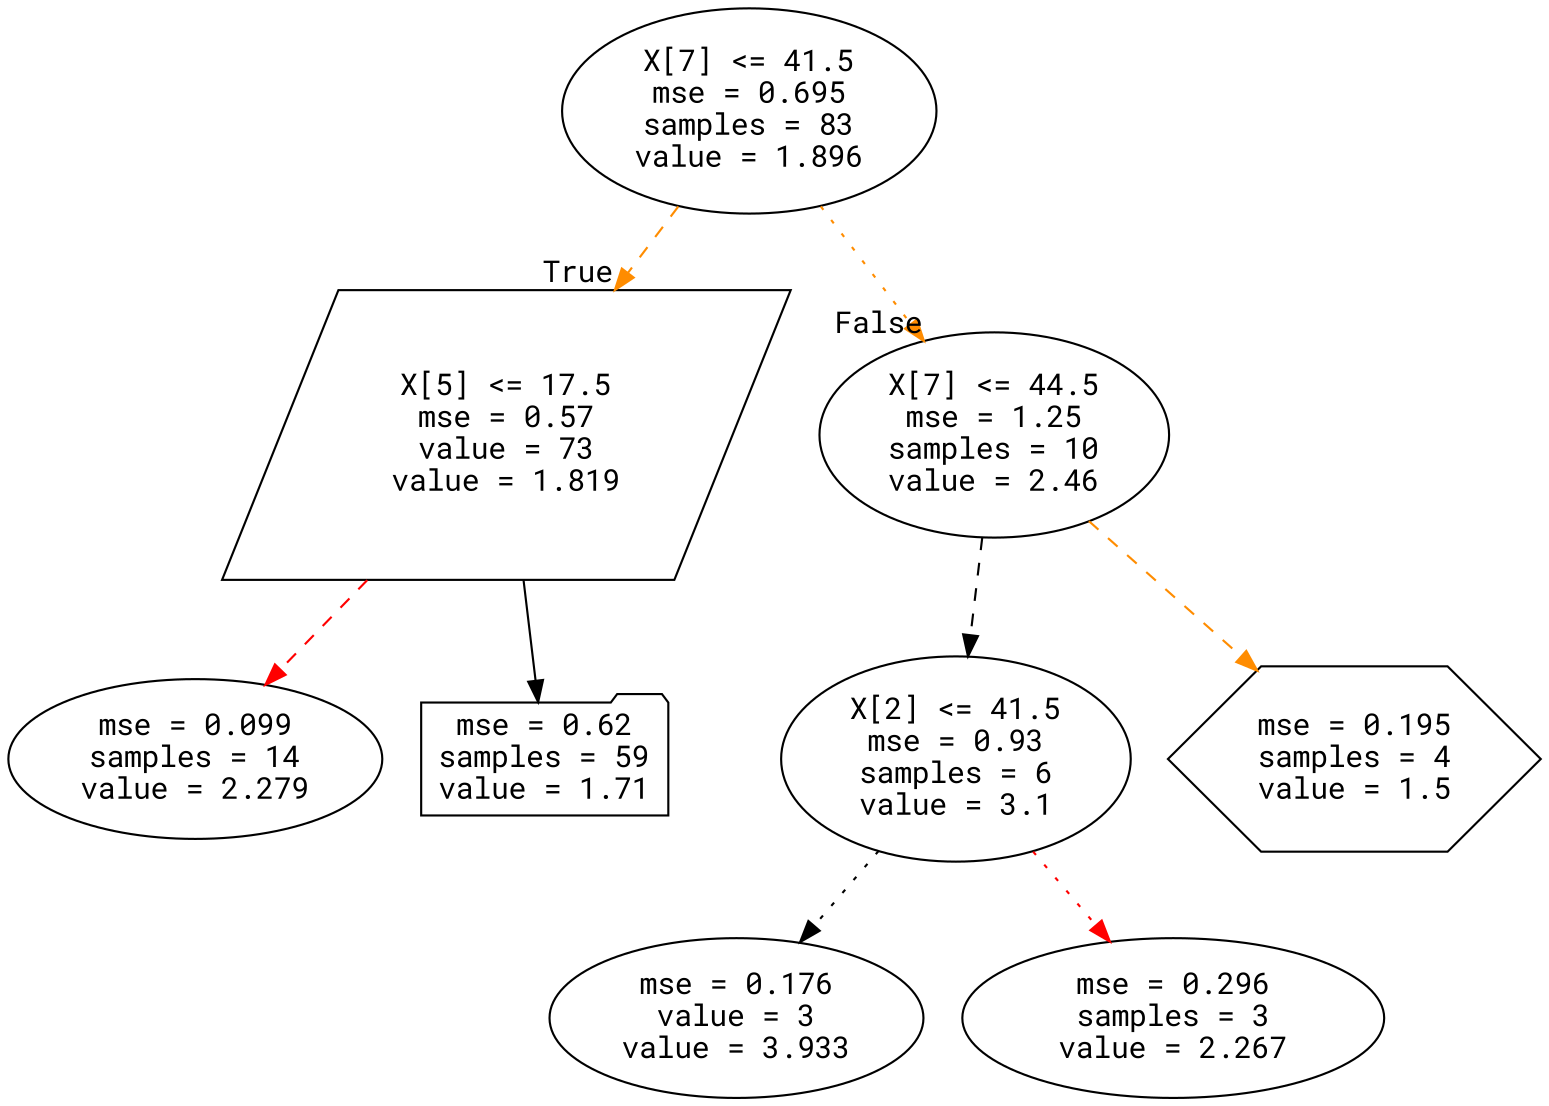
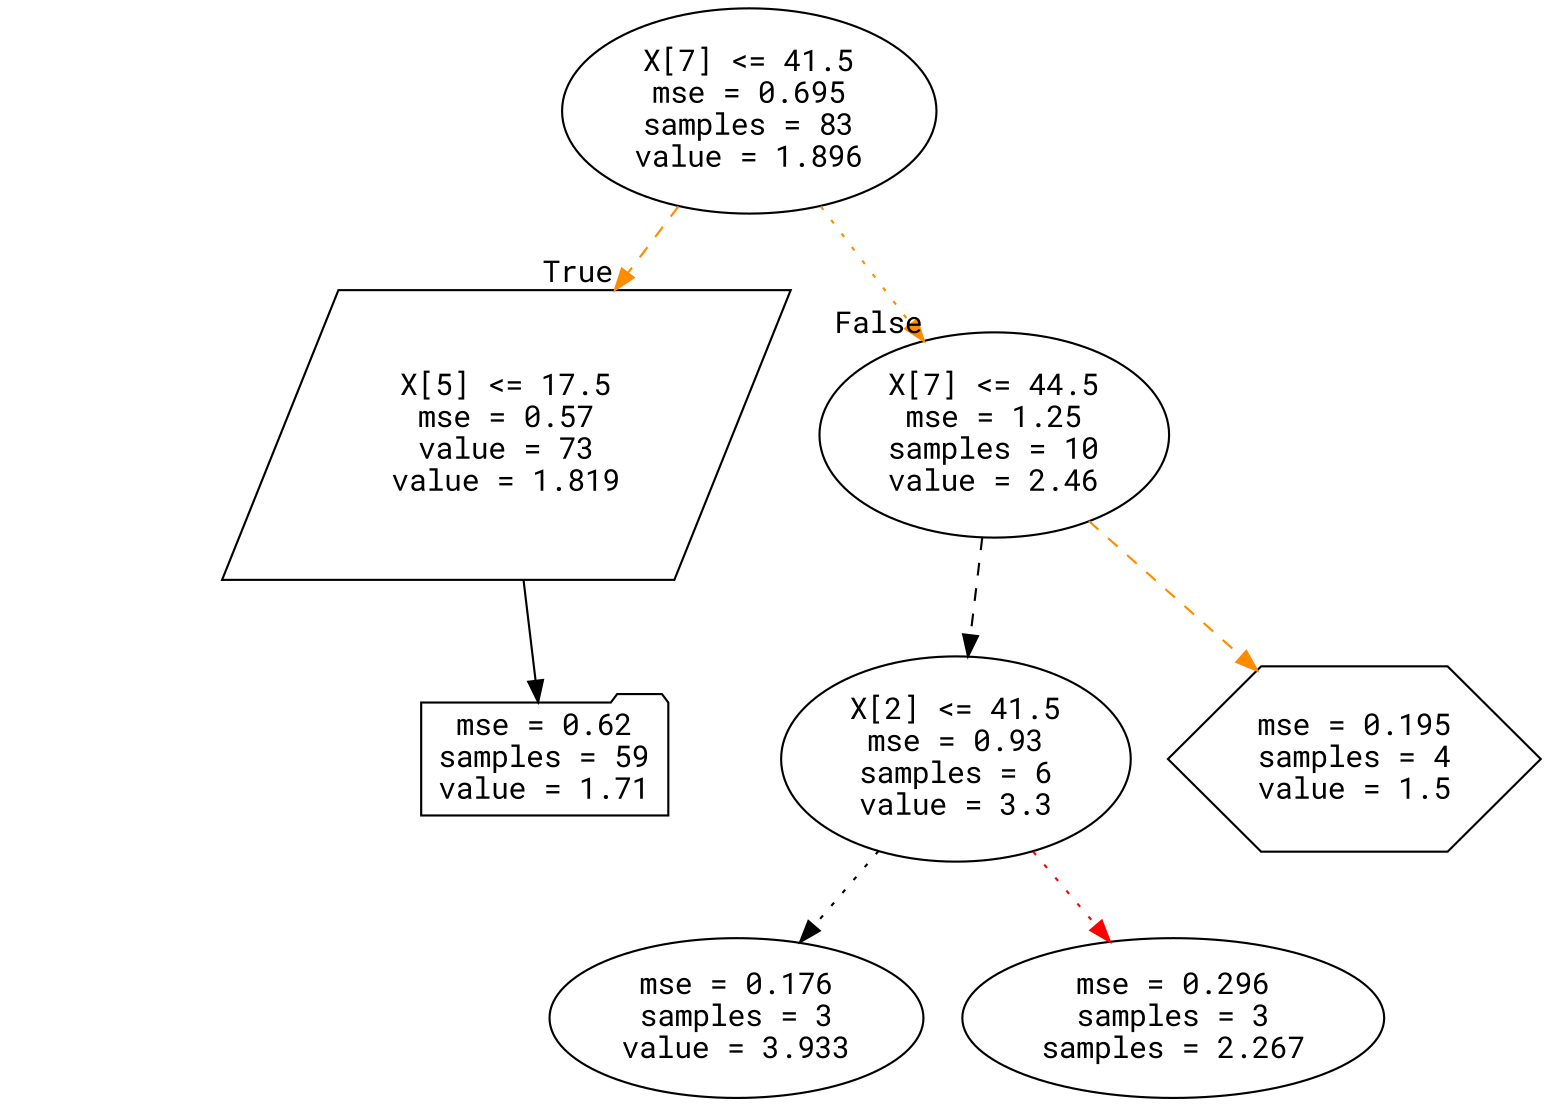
node "mse = 0.099 samples = 14 value = 2.279": removed
node "X[2] <= 41.5 mse = 0.93 samples = 6 value = 3.1": label "X[2] <= 41.5 mse = 0.93 samples = 6 value = 3.1" -> "X[2] <= 41.5 mse = 0.93 samples = 6 value = 3.3"
node "mse = 0.176 value = 3 value = 3.933": label "mse = 0.176 value = 3 value = 3.933" -> "mse = 0.176 samples = 3 value = 3.933"
node "mse = 0.296 samples = 3 value = 2.267": label "mse = 0.296 samples = 3 value = 2.267" -> "mse = 0.296 samples = 3 samples = 2.267"
